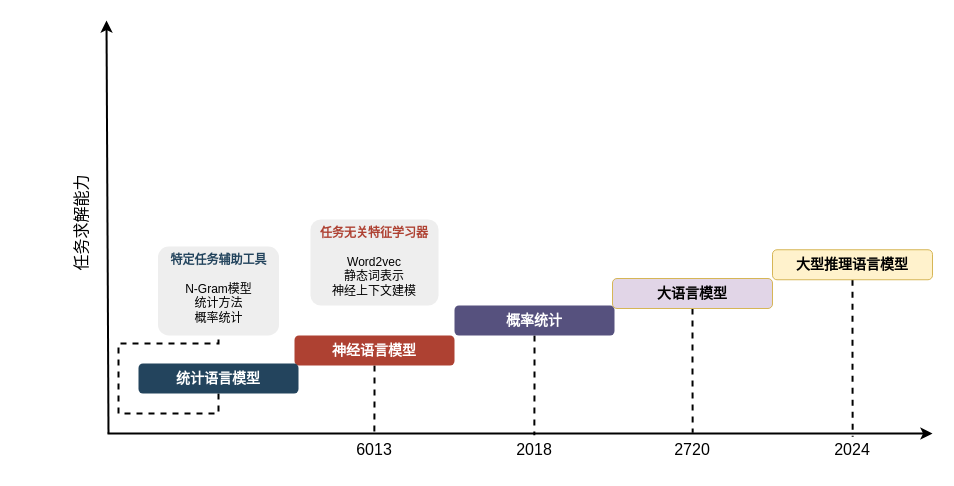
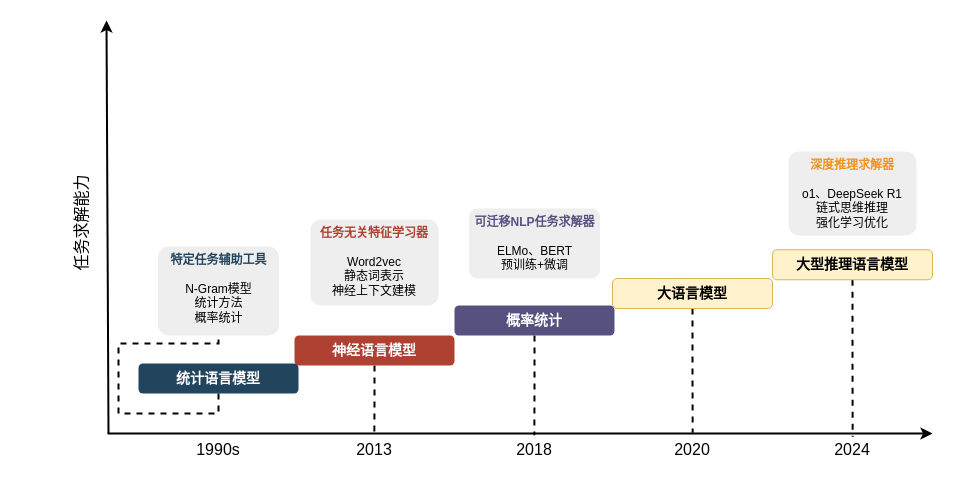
node "深度推理求解器 o1、DeepSeek R1 链式思维推理 强化学习优化": added
node "可迁移NLP任务求解器 ELMo、BERT 预训练+微调": added
node "大语言模型": fillcolor #e1d5e7 -> #fff2cc
node "1990s": added
node "6013": label "6013" -> "2013"
node "2720": label "2720" -> "2020"
